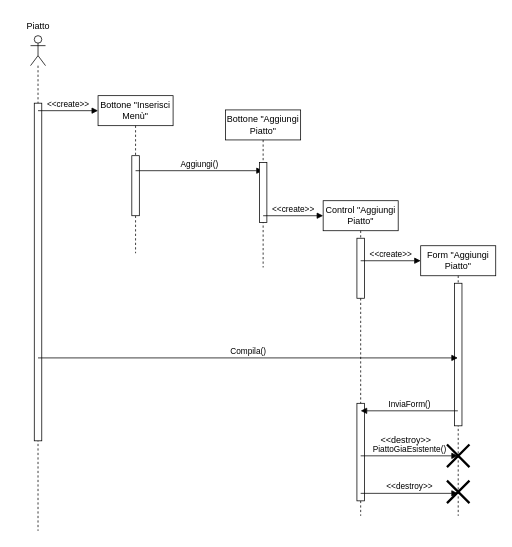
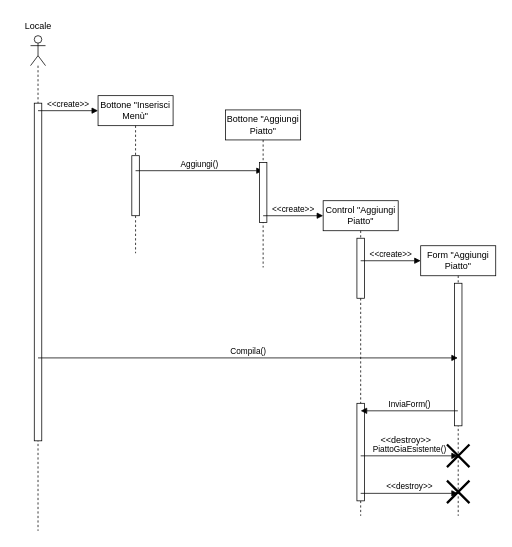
node "Piatto": label "Piatto" -> "Locale"
